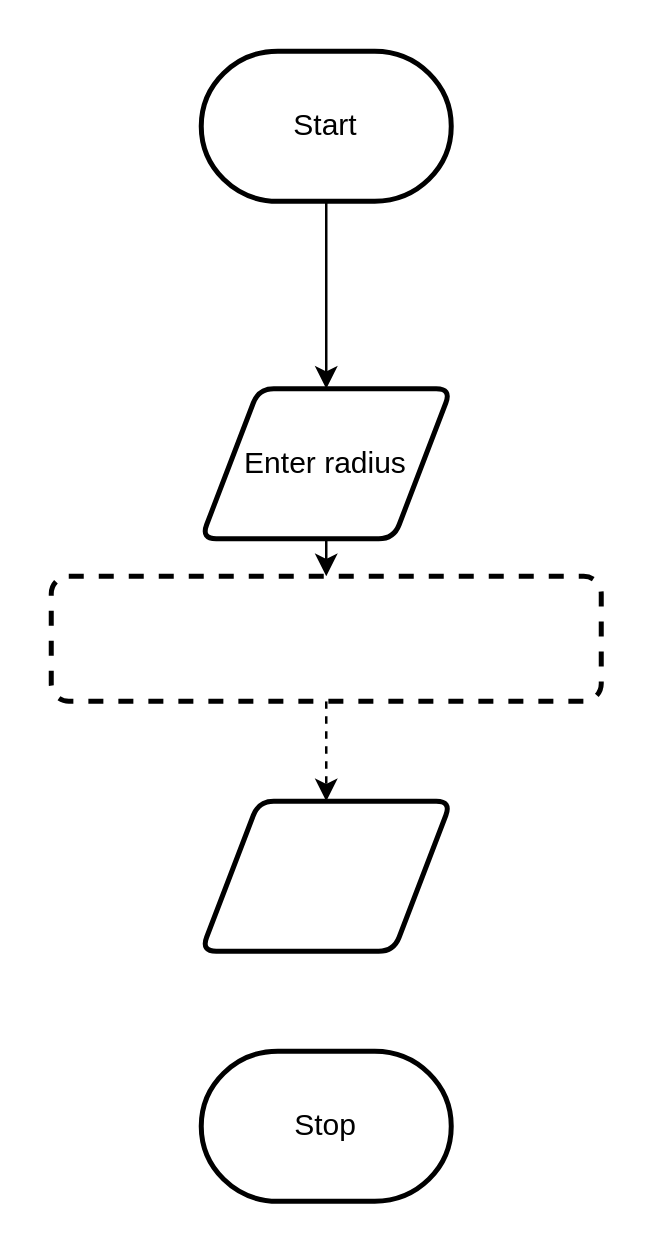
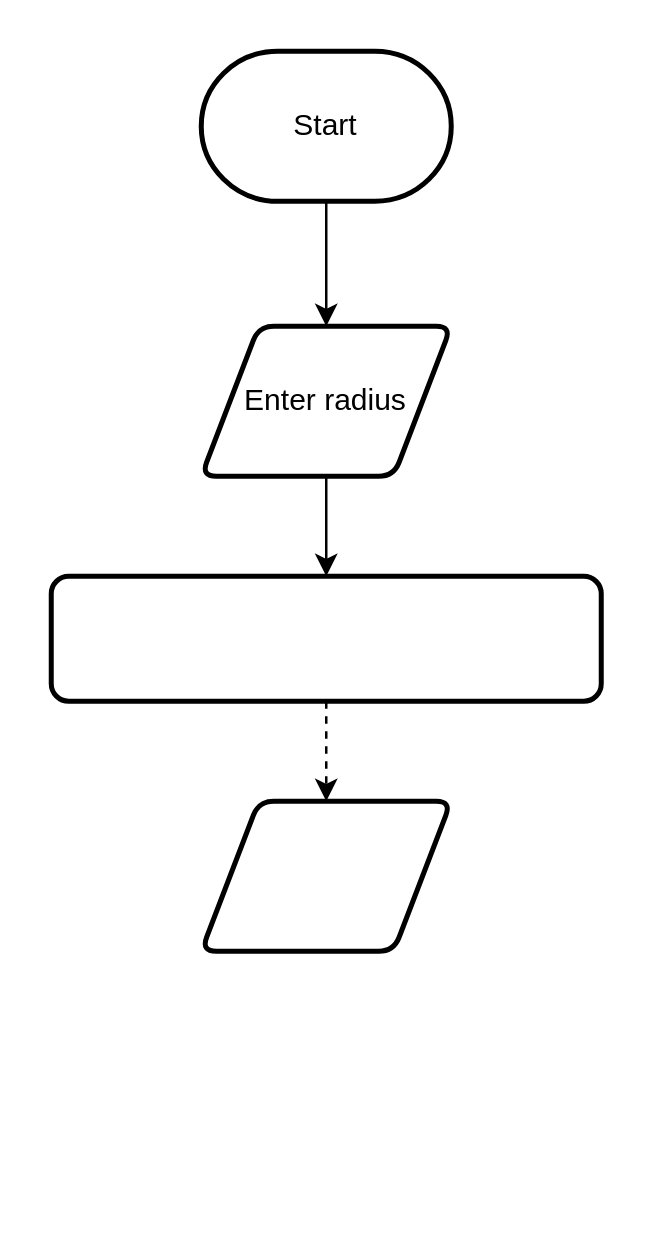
node "Enter radius": moved (326, 464) -> (326, 401)
node "Calculate volume = 4/3 * π * r 3": style dashed -> solid
node "Stop": removed
